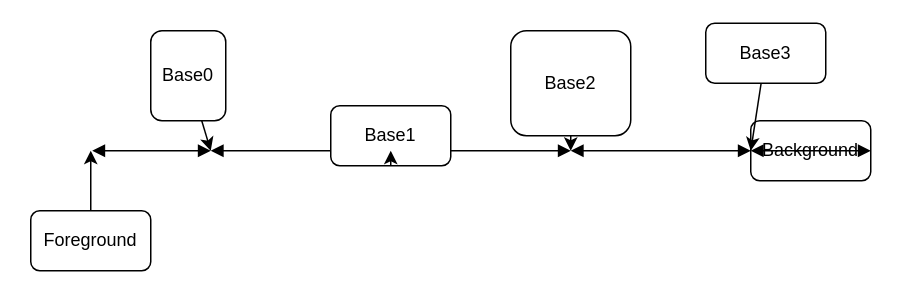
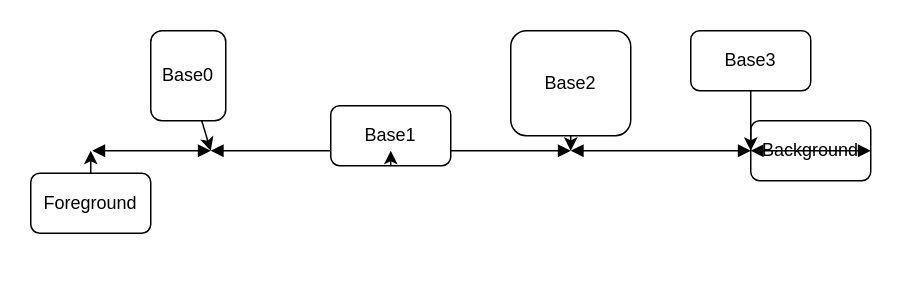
node "Base3": moved (766, 53) -> (751, 61)
node "Foreground": moved (91, 241) -> (91, 203)
